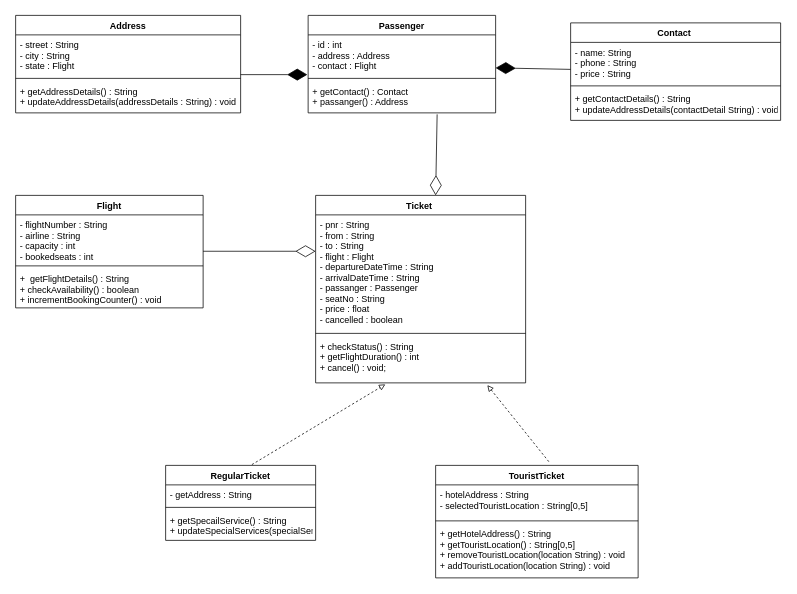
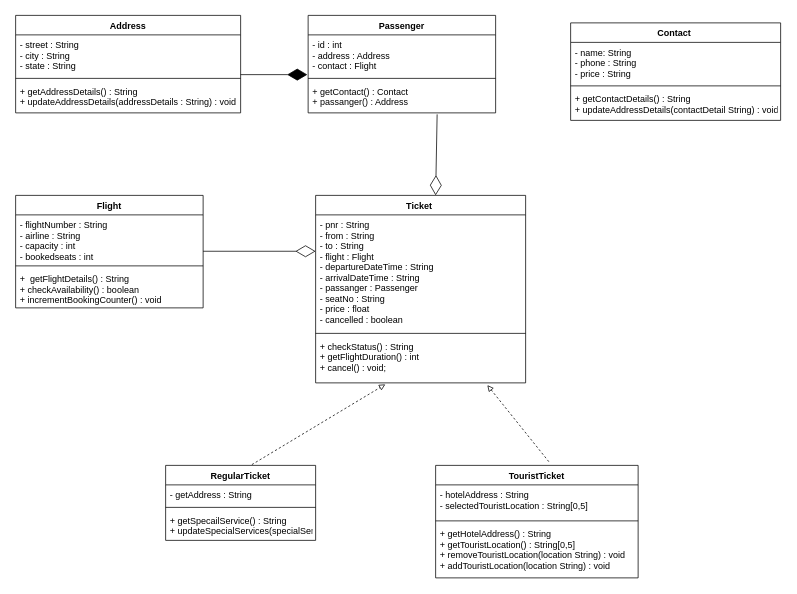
node "- street : String - city : String - state : Flight": label "- street : String - city : String - state : Flight" -> "- street : String - city : String - state : String"
edge "- name: String - phone : String - price : String" -> "- id : int - address : Address - contact : Flight": removed
